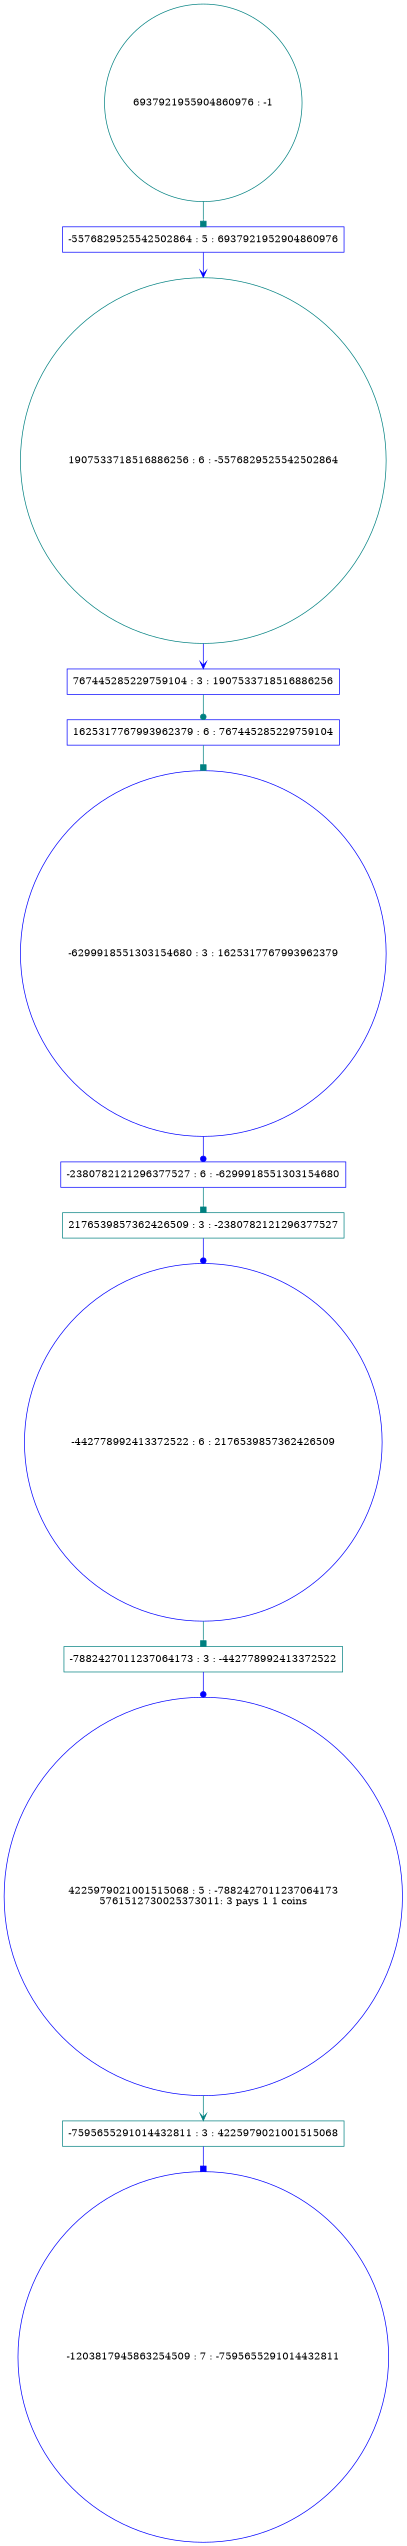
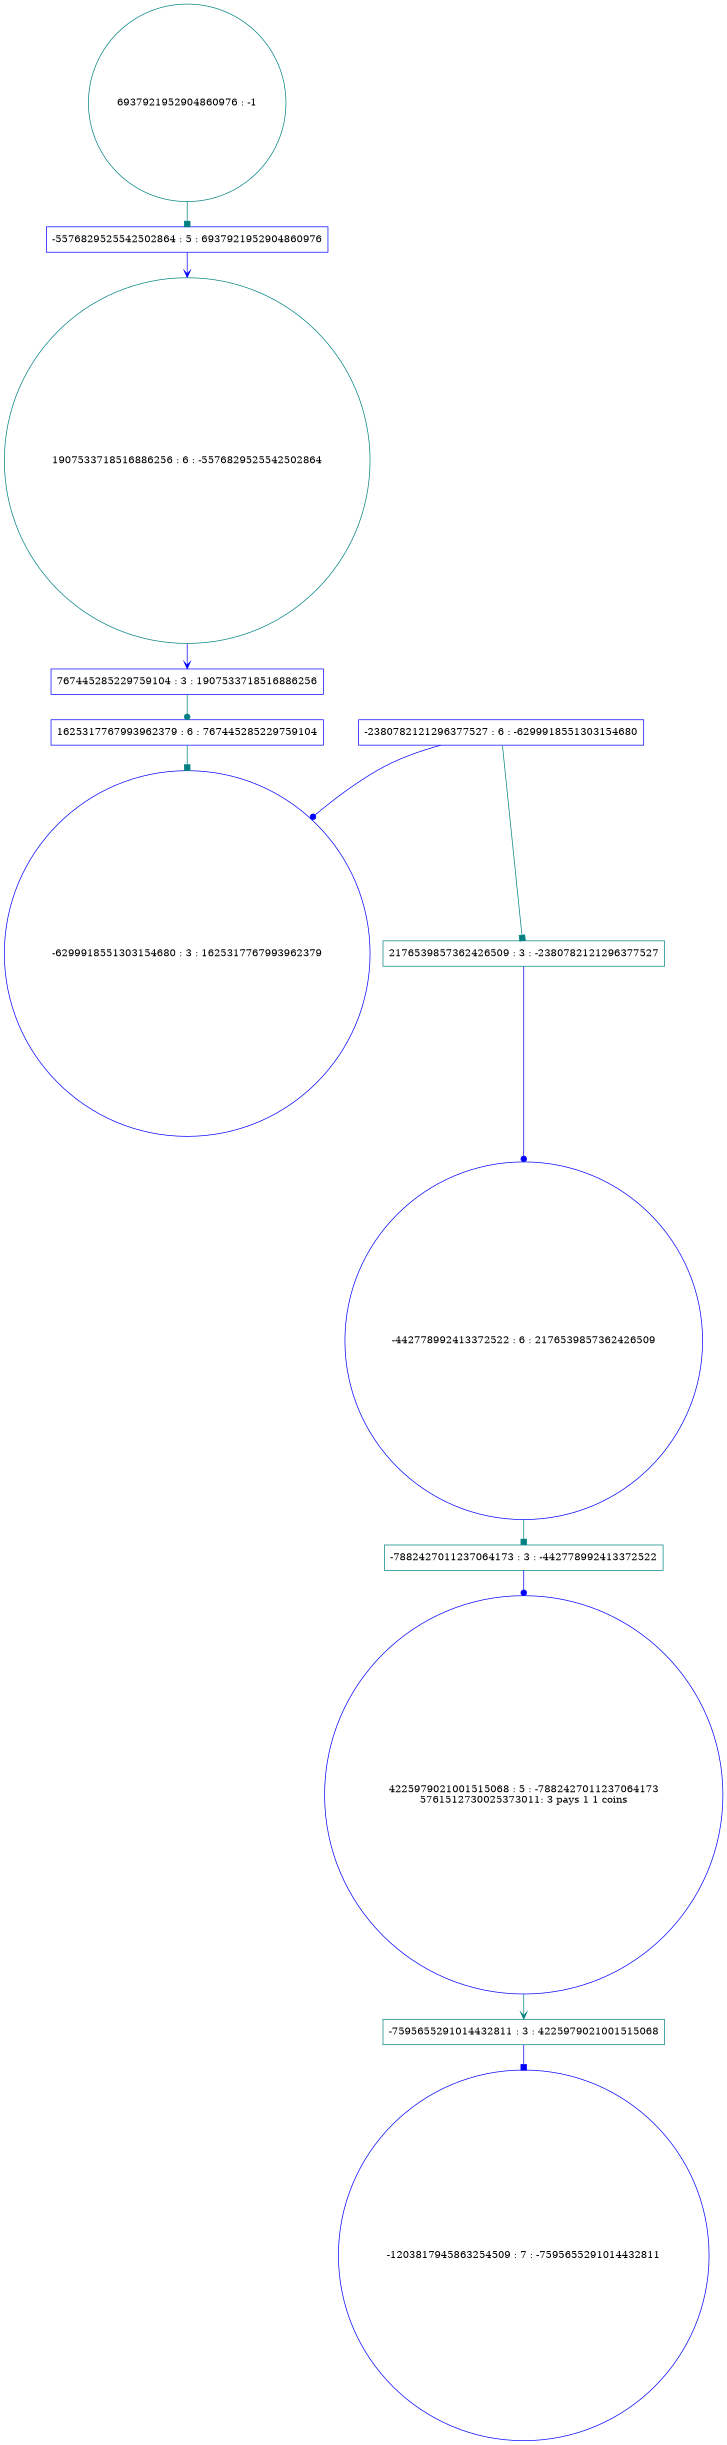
node "6937921955904860976 : -1": label "6937921955904860976 : -1" -> "6937921952904860976 : -1"
edge "-6299918551303154680 : 3 : 1625317767993962379" -> "-2380782121296377527 : 6 : -6299918551303154680": reversed
